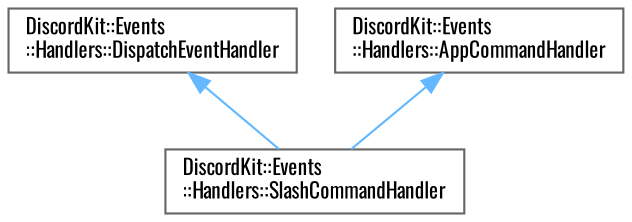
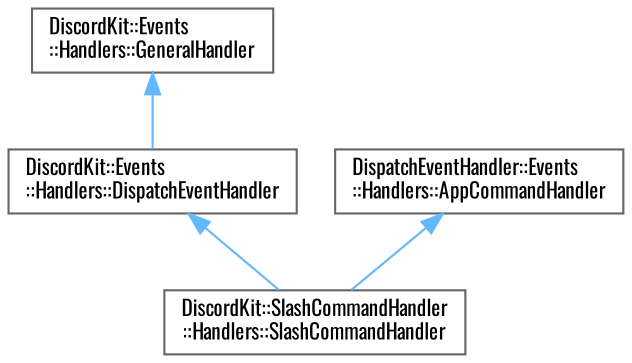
node "DiscordKit::Events ::Handlers::GeneralHandler": added
node "DiscordKit::Events ::Handlers::AppCommandHandler": label "DiscordKit::Events ::Handlers::AppCommandHandler" -> "DispatchEventHandler::Events ::Handlers::AppCommandHandler"
node "DiscordKit::Events ::Handlers::SlashCommandHandler": label "DiscordKit::Events ::Handlers::SlashCommandHandler" -> "DiscordKit::SlashCommandHandler ::Handlers::SlashCommandHandler"
